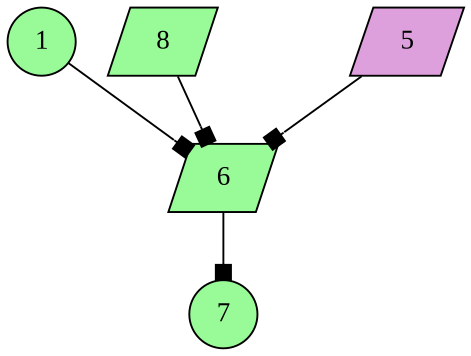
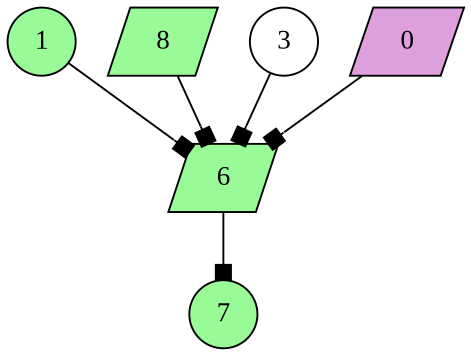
node "3": added
node "5": label "5" -> "0"
